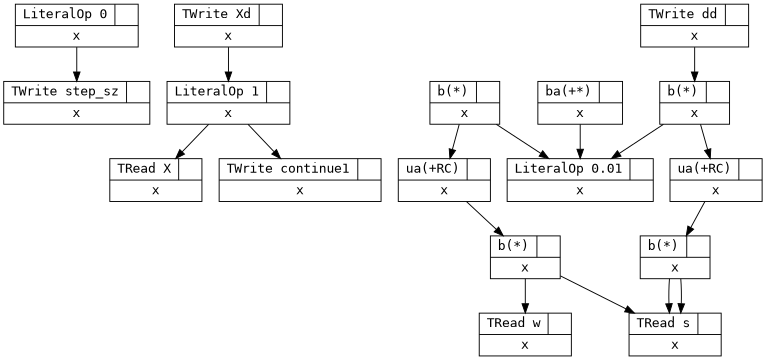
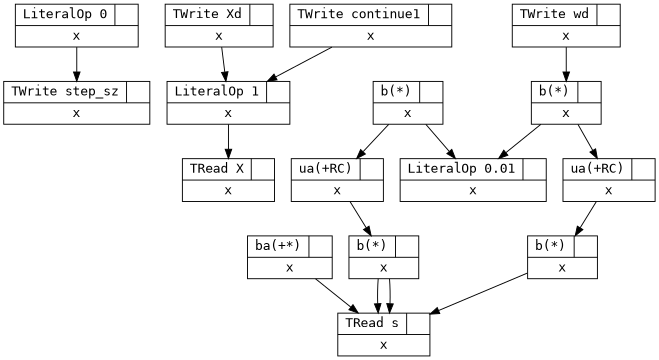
node "TWrite wd": added
node "TWrite dd": removed
edge "ba(+*)" -> "LiteralOp 0.01": now "ba(+*)" -> "TRead s"
edge "LiteralOp 1" -> "TWrite continue1": reversed
node "TRead w": removed
